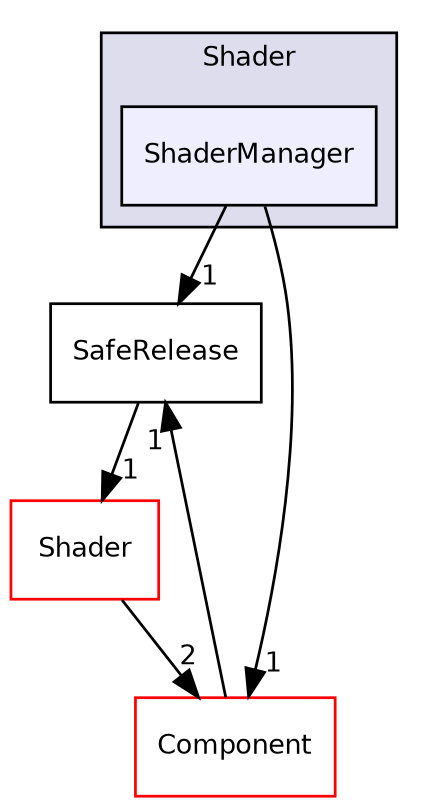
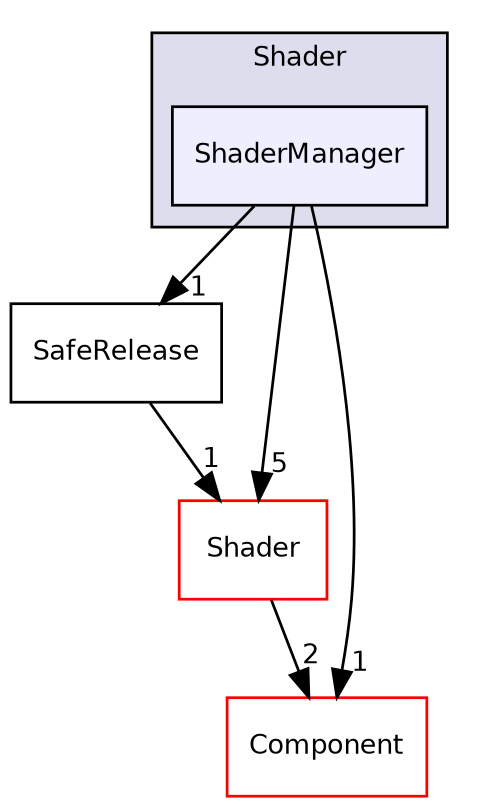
edge "ShaderManager" -> "Shader": added
edge "Component" -> "SafeRelease": removed
